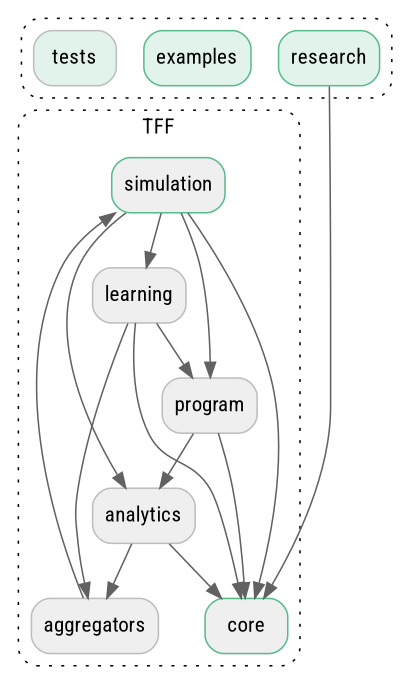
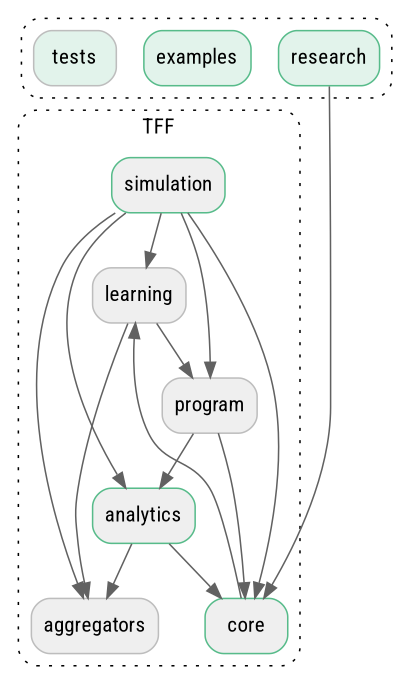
edge "aggregators" -> "simulation": reversed
edge "learning" -> "core": reversed
node "analytics": color #bdbdbd -> #57bb8a
